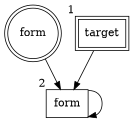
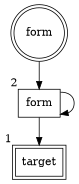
edge "target 1" -> "form 2": reversed
